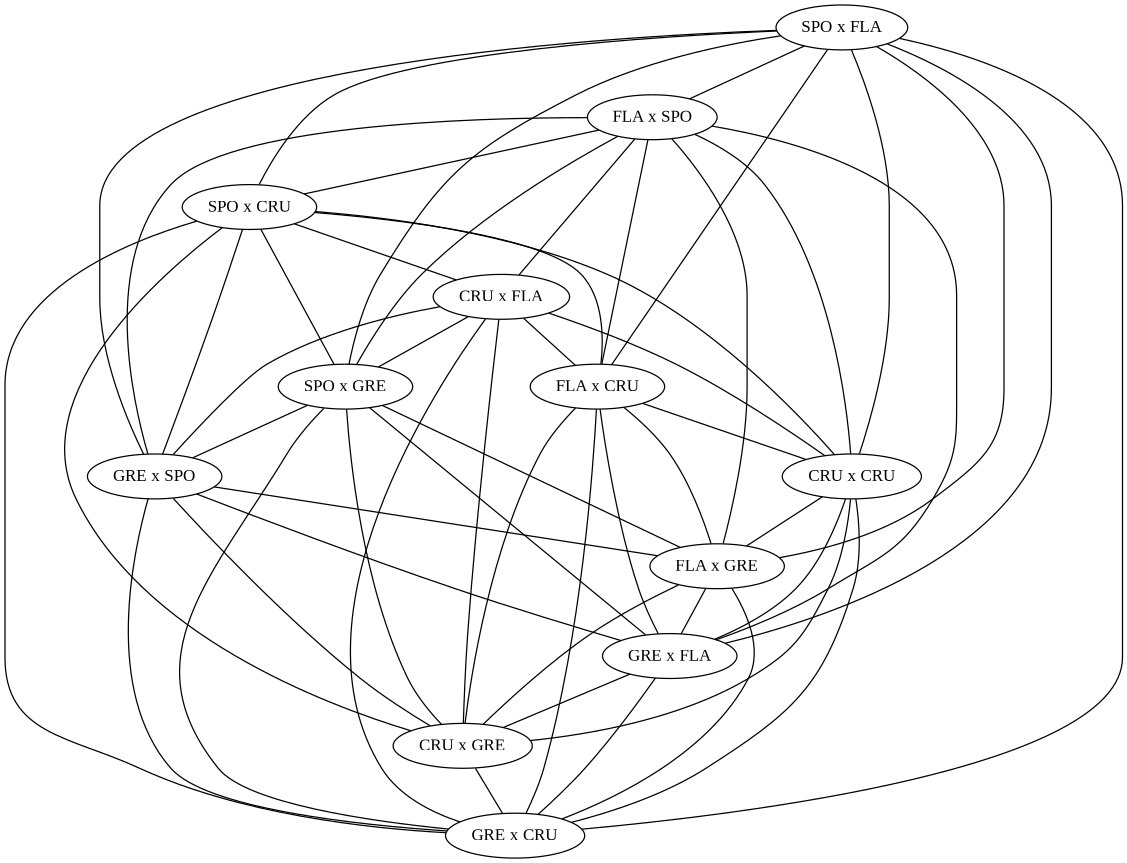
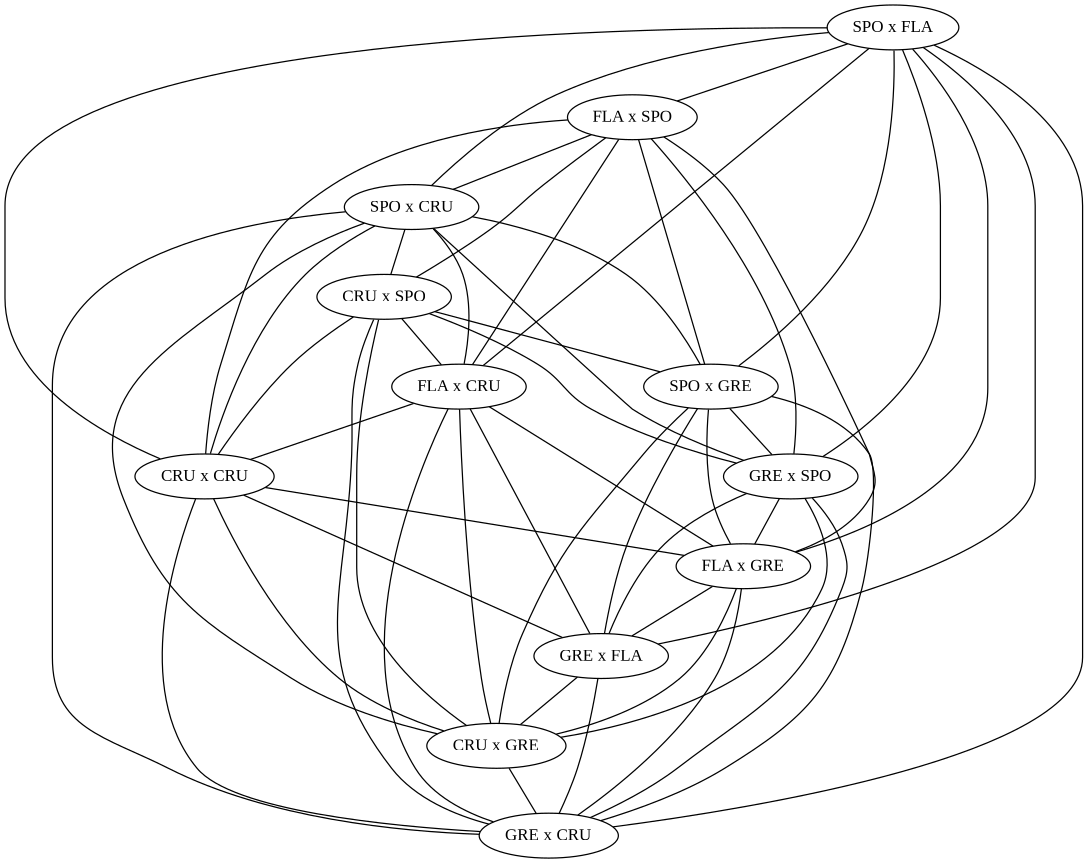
node "CRU x FLA": label "CRU x FLA" -> "CRU x SPO"
edge "FLA x SPO" -- "GRE x FLA": removed
